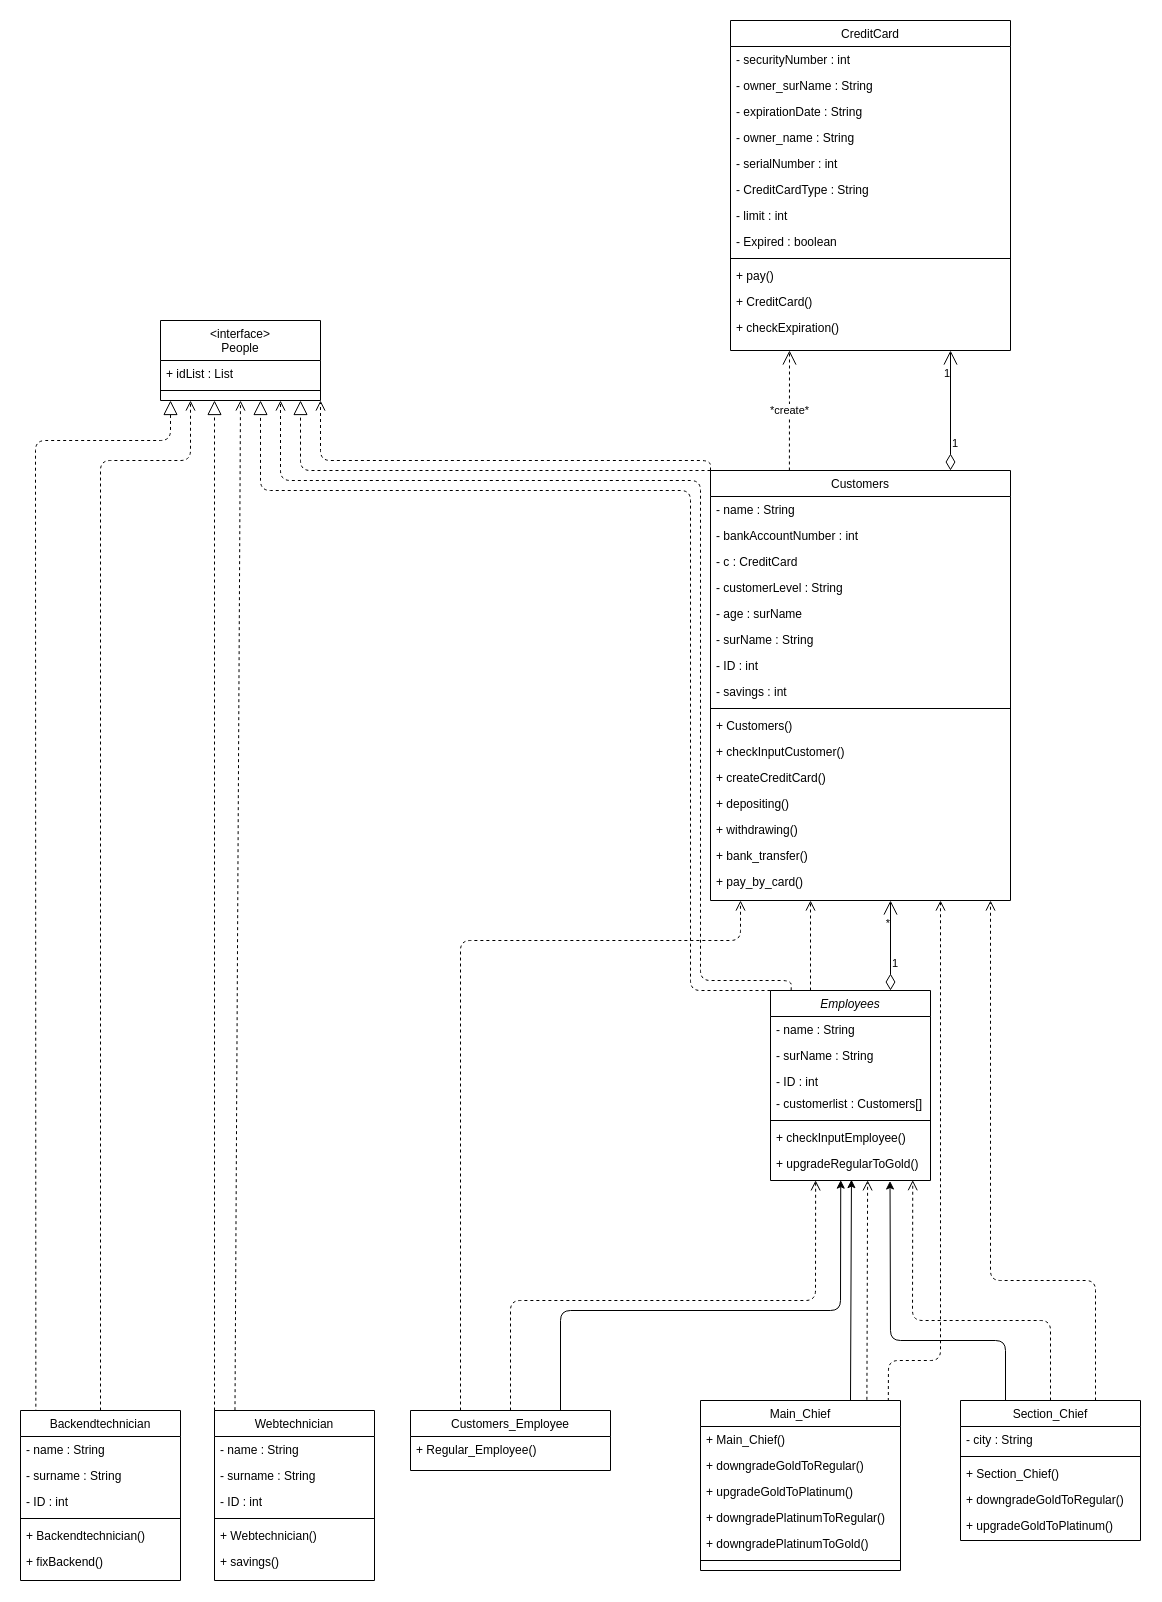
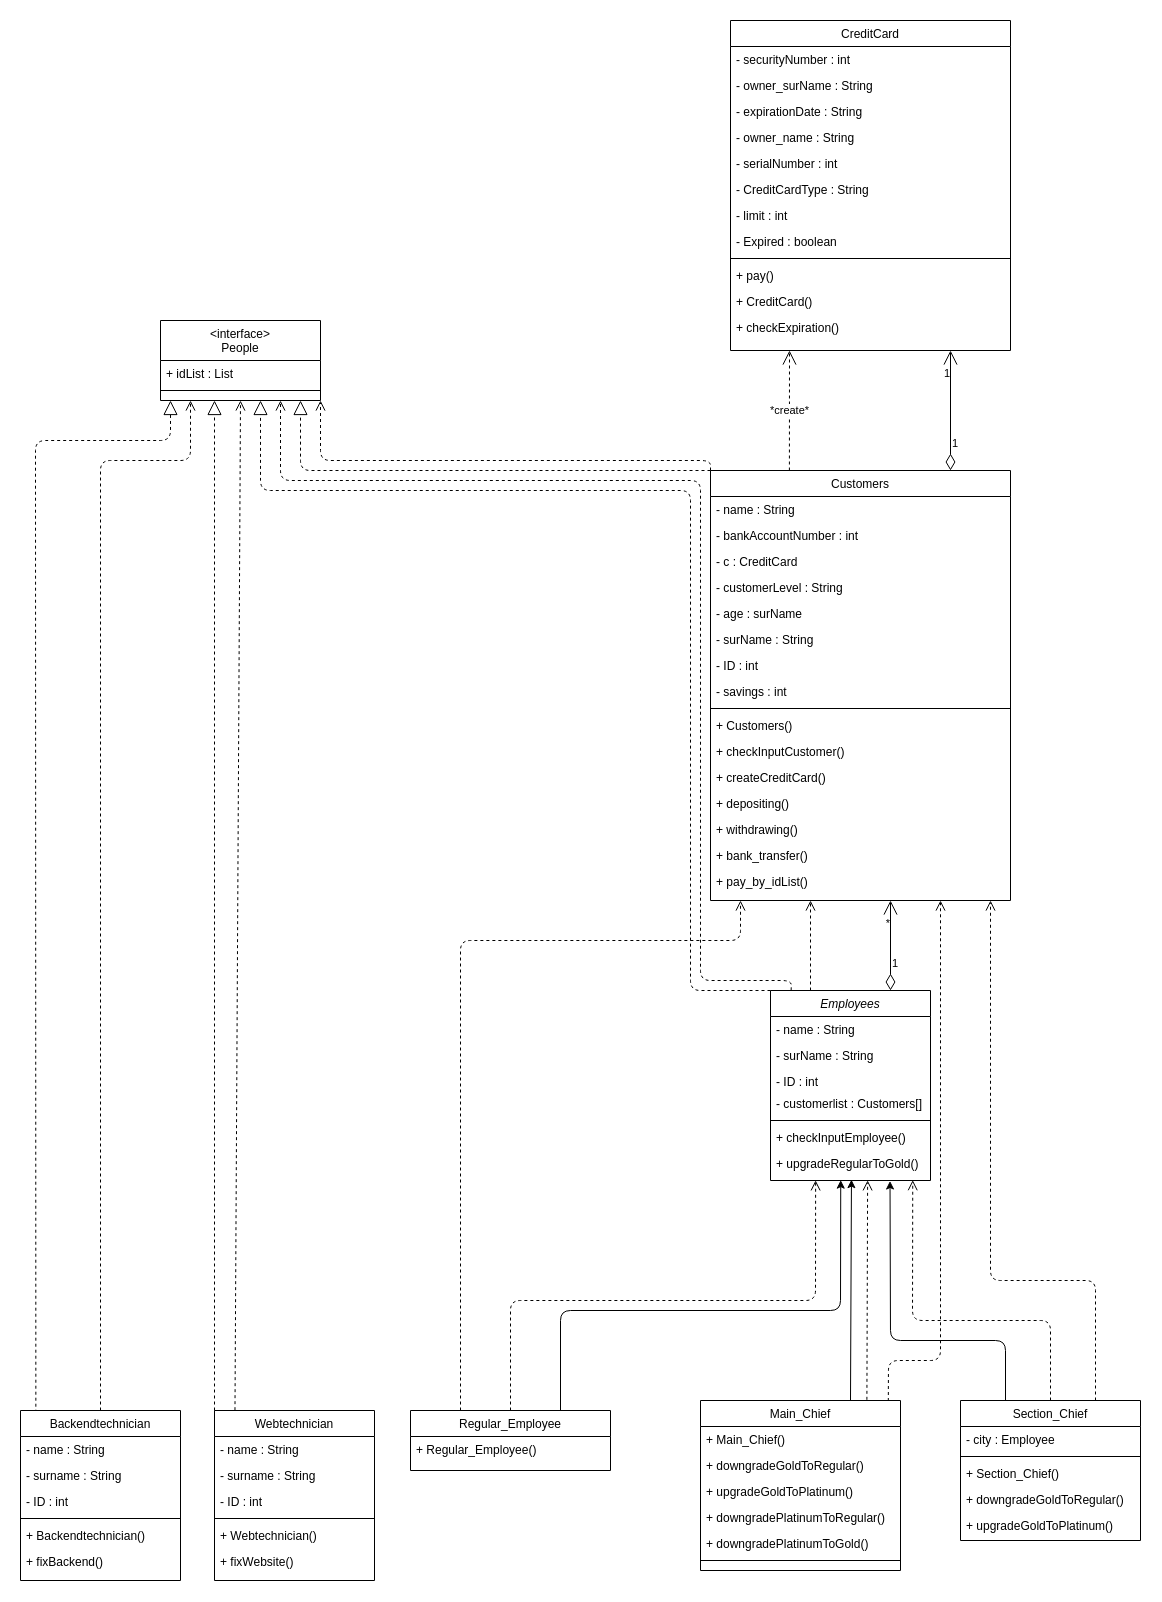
node "+ pay_by_card()": label "+ pay_by_card()" -> "+ pay_by_idList()"
node "Customers_Employee": label "Customers_Employee" -> "Regular_Employee"
node "- city : String": label "- city : String" -> "- city : Employee"
node "+ savings()": label "+ savings()" -> "+ fixWebsite()"
